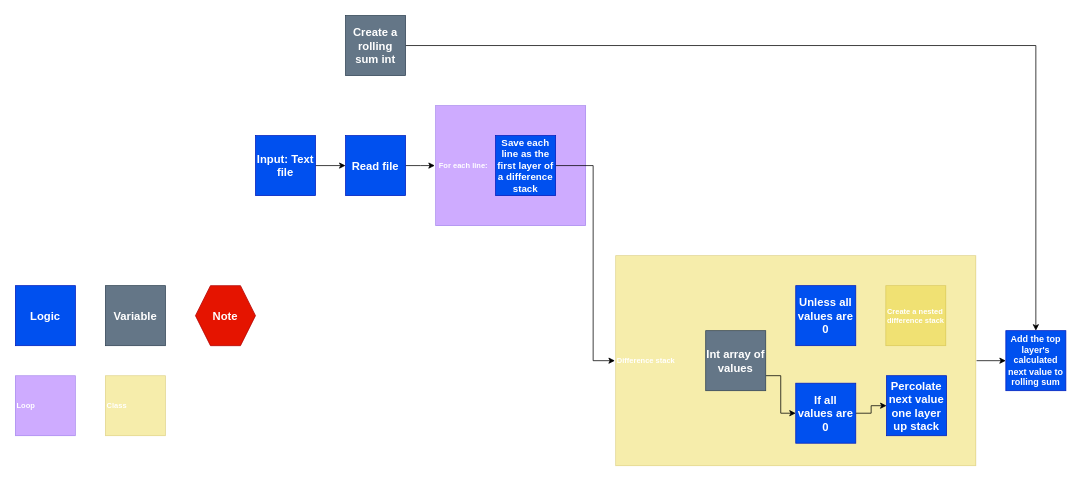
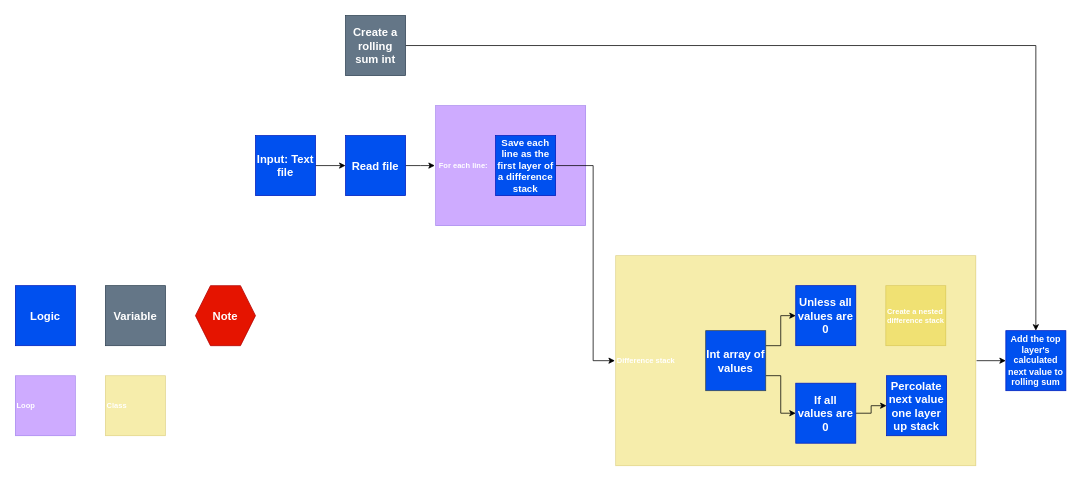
edge "Int array of values" -> "Unless all values are 0": added
node "Int array of values": fillcolor #647687 -> #0050ef
